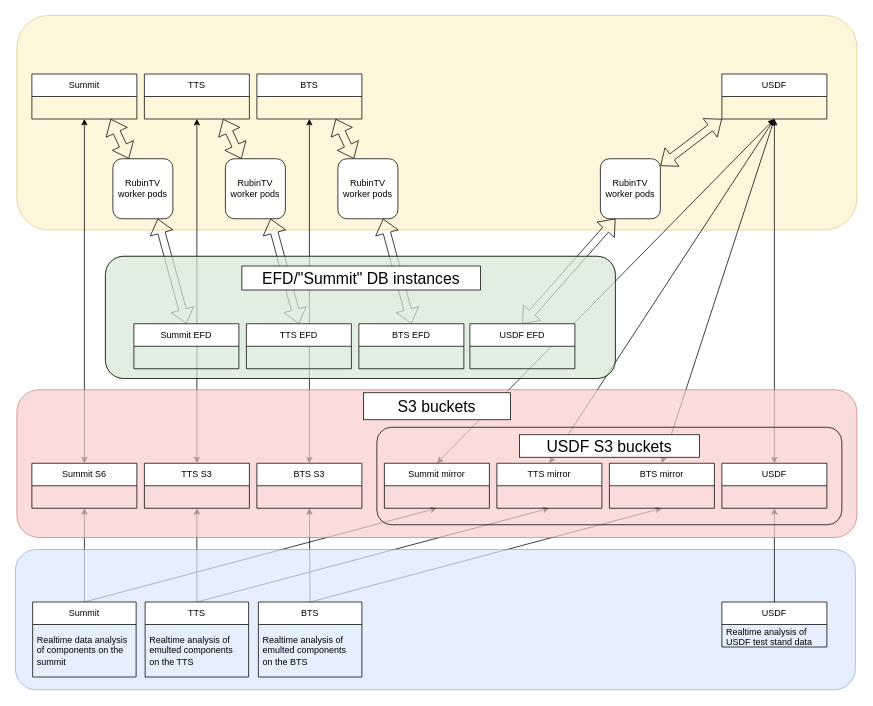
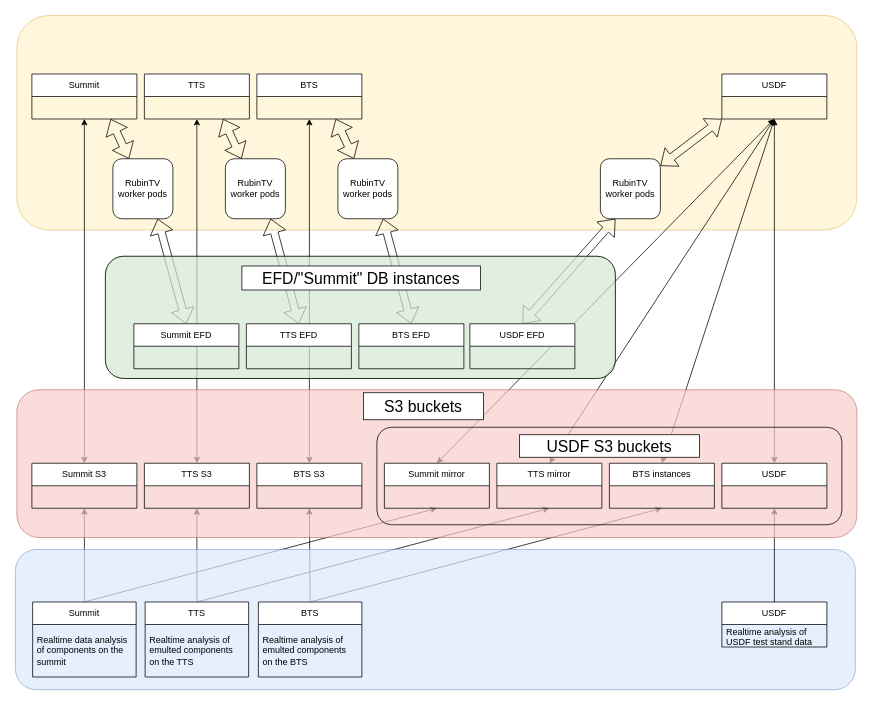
node "S3 buckets": size 147x27 -> 120x27
node "Summit S6": label "Summit S6" -> "Summit S3"
node "BTS mirror": label "BTS mirror" -> "BTS instances"
